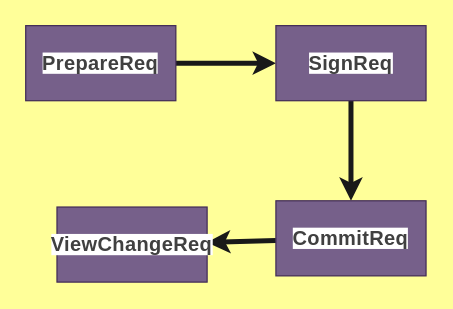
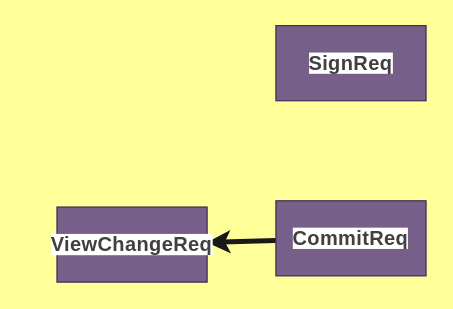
node "PrepareReq": removed
edge "PrepareReq" -> "SignReq": removed
edge "SignReq" -> "CommitReq": removed
